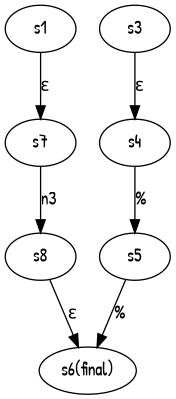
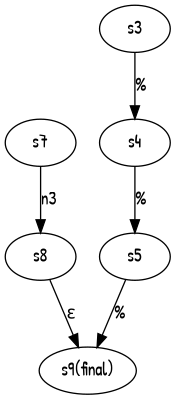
node "s1": removed
edge "s3" -> "s4": label "ε" -> "%"
node "s6(final)": label "s6(final)" -> "s9(final)"
